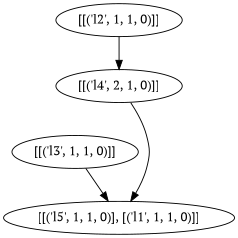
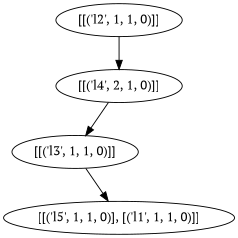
edge "[[('l4', 2, 1, 0)]]" -> "[[('l5', 1, 1, 0)], [('l1', 1, 1, 0)]]": now "[[('l4', 2, 1, 0)]]" -> "[[('l3', 1, 1, 0)]]"
